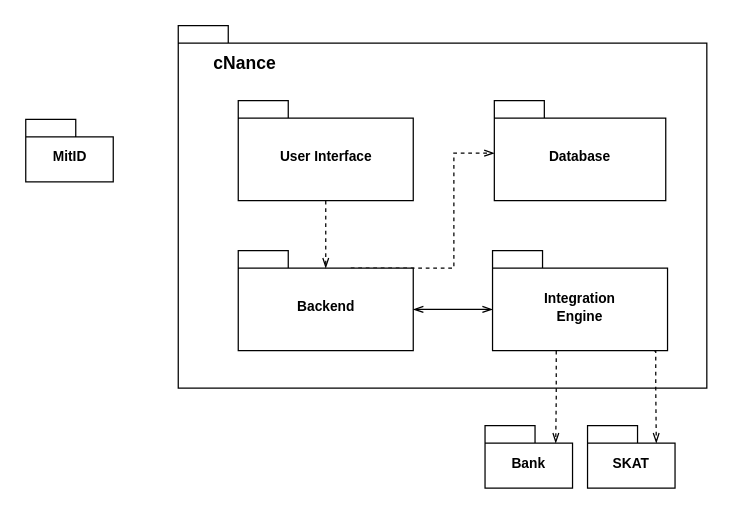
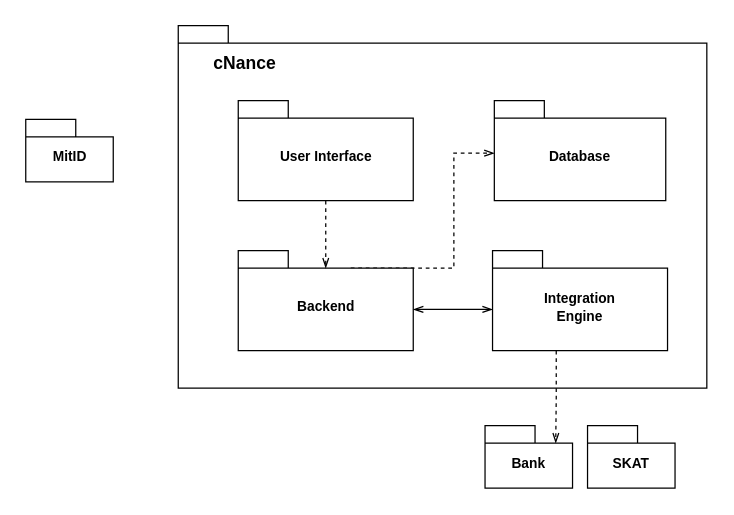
edge "Integration Engine" -> "SKAT": removed
